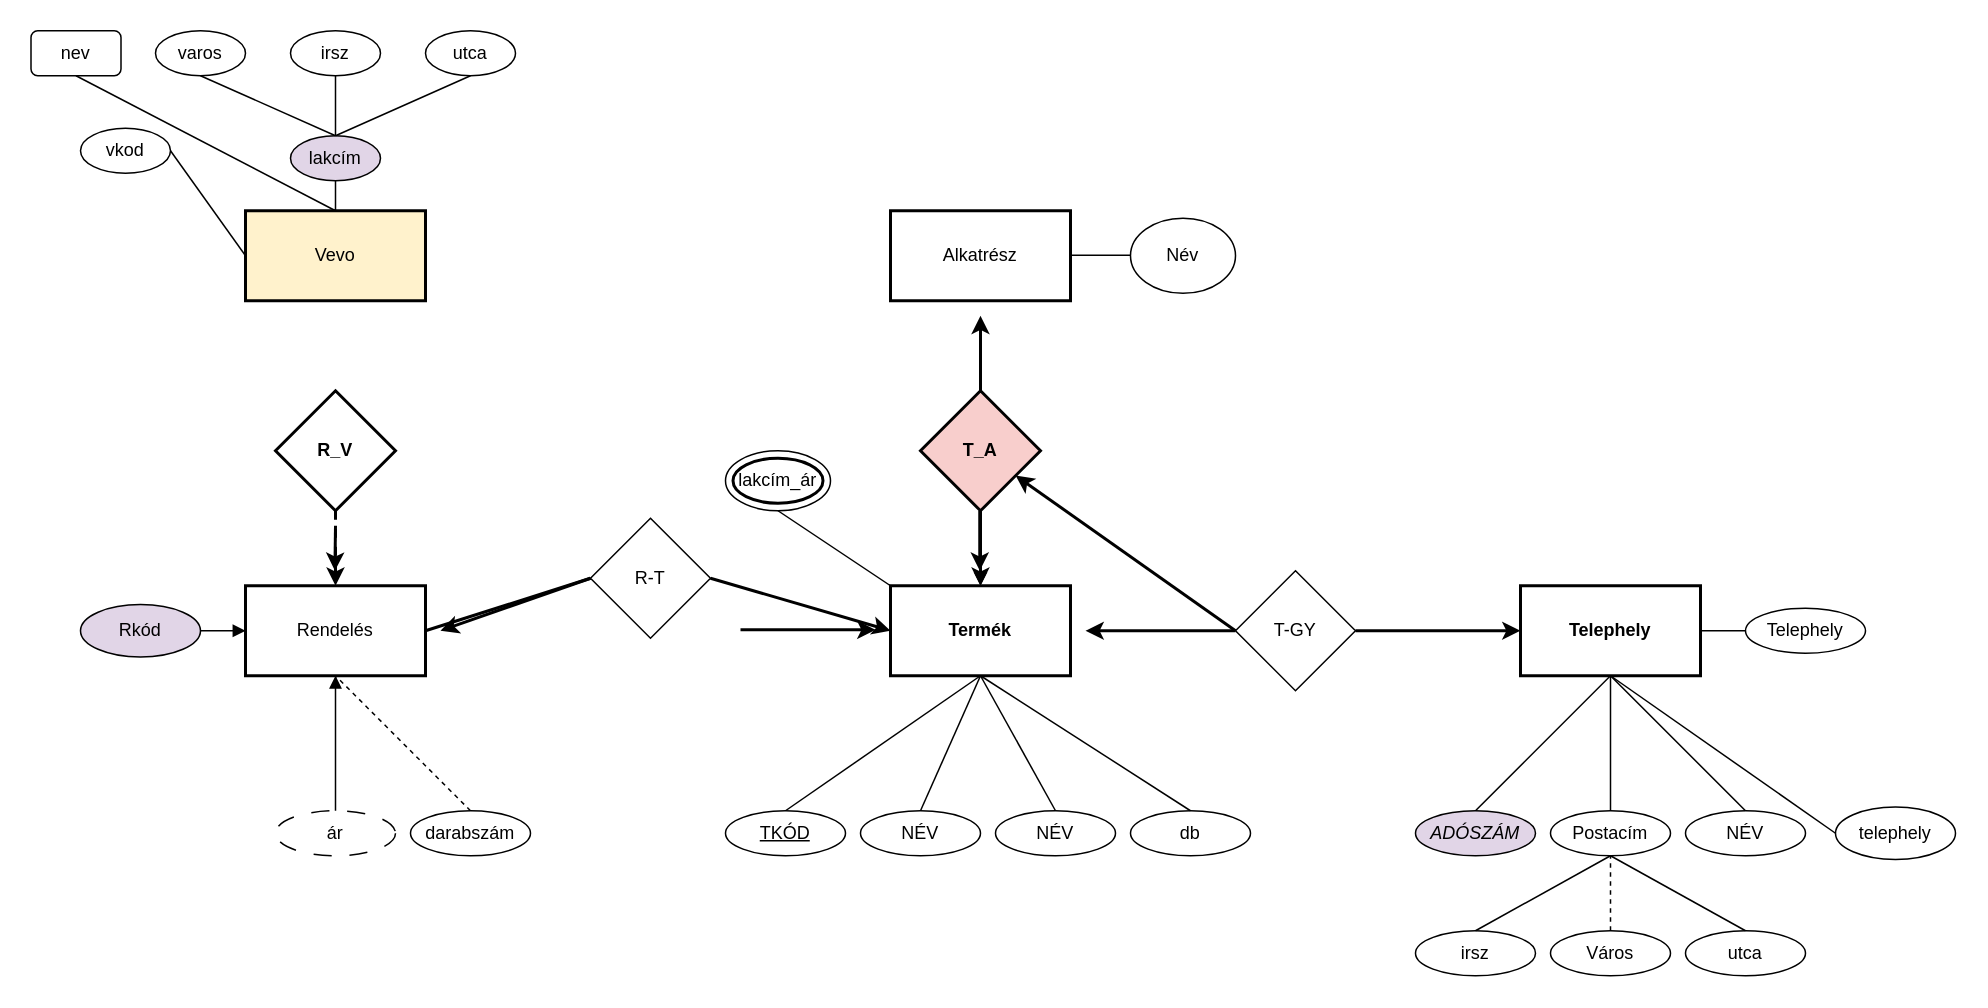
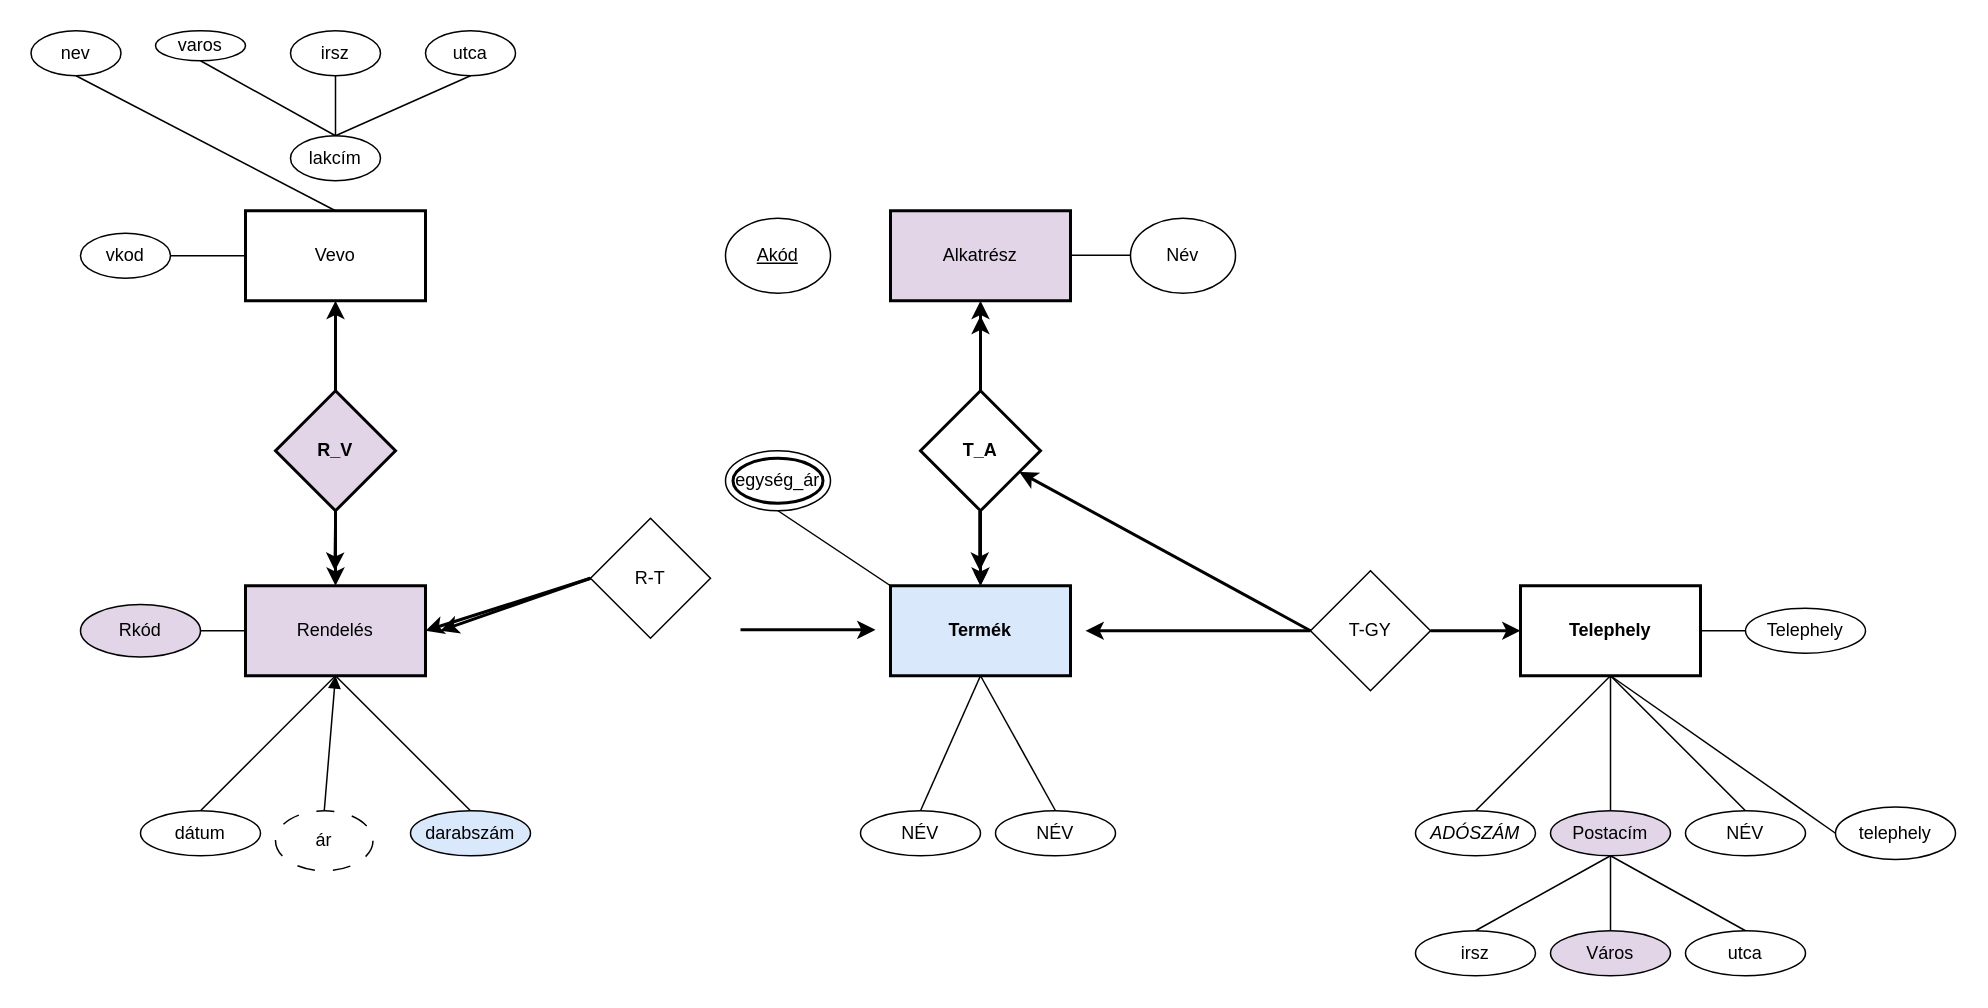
node "nev": shape rounded rectangle -> ellipse
node "varos": size 90x45 -> 90x30
node "vkod": moved (125, 151) -> (125, 256)
node "lakcím": fillcolor #e1d5e7 -> #ffffff
edge "lakcím" -- "Vevo": removed
node "Vevo": fillcolor #fff2cc -> #ffffff
node "Akód": added
node "Alkatrész": fillcolor #ffffff -> #e1d5e7
edge "T_A" -> "Alkatrész": added
edge "R_V" -> "Vevo": added
node "R_V": fillcolor #ffffff -> #e1d5e7
node "T_A": fillcolor #f8cecc -> #ffffff
node "lakcím_ár": label "lakcím_ár" -> "egység_ár"
edge "R_V" -> "Rendelés": style dashed -> solid
edge "R-T" -> "Termék": removed
edge "R-T" -- "Rendelés": arrowhead none -> classic
edge "Rkód" -> "Rendelés": arrowhead block -> none
node "Rendelés": fillcolor #ffffff -> #e1d5e7
node "Termék": fillcolor #ffffff -> #dae8fc
node "T-GY": moved (1295, 631) -> (1370, 631)
edge "Rendelés" -- "darabszám": style dashed -> solid
edge "Rendelés" -- "dátum": added
edge "Termék" -- "TKÓD": removed
edge "Termék" -- "db": removed
node "dátum": added
node "ár": size 120x45 -> 98x60
node "darabszám": fillcolor #ffffff -> #dae8fc
node "TKÓD": removed
node "db": removed
node "ADÓSZÁM": fillcolor #e1d5e7 -> #ffffff
node "Postacím": fillcolor #ffffff -> #e1d5e7
edge "Postacím" -- "Város": style dashed -> solid
node "Város": fillcolor #ffffff -> #e1d5e7
